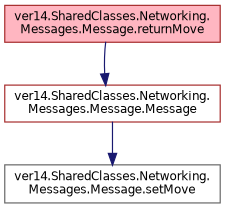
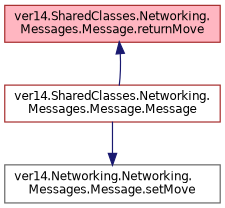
edge "ver14.SharedClasses.Networking. Messages.Message.returnMove" -> "ver14.SharedClasses.Networking. Messages.Message.Message": reversed
node "ver14.SharedClasses.Networking. Messages.Message.setMove": label "ver14.SharedClasses.Networking. Messages.Message.setMove" -> "ver14.Networking.Networking. Messages.Message.setMove"
